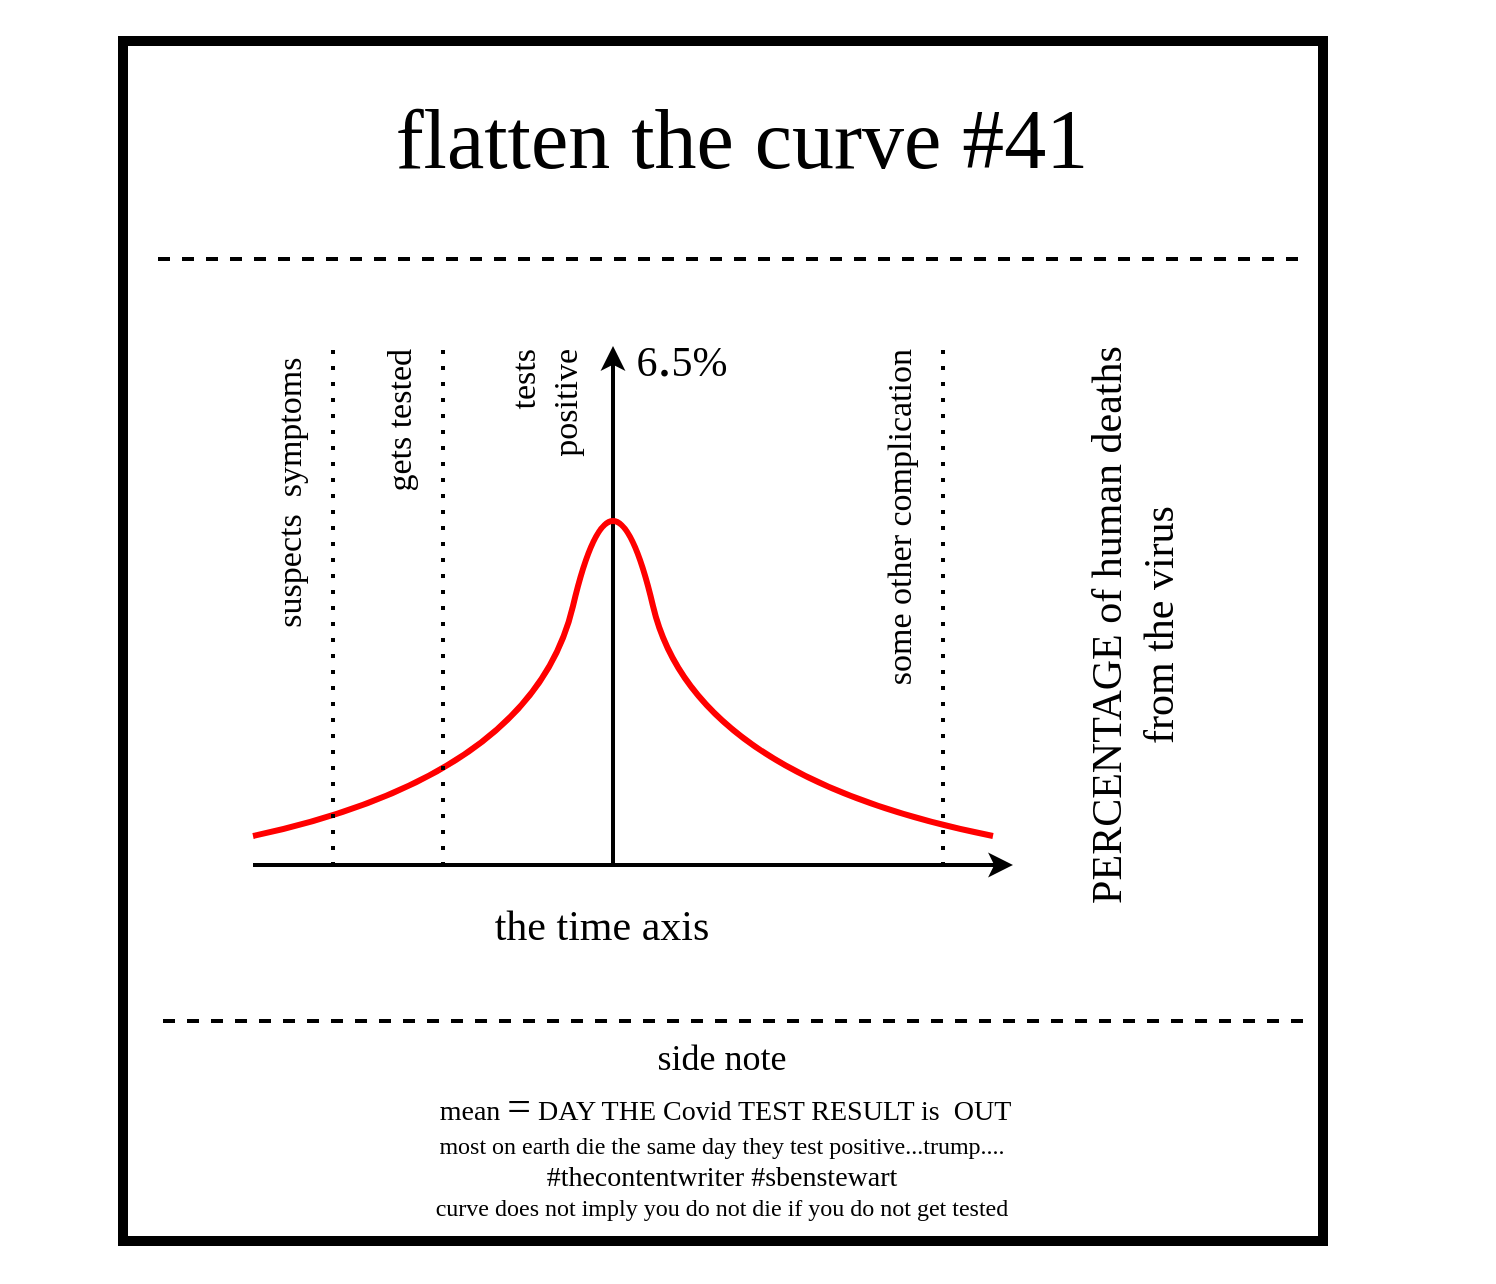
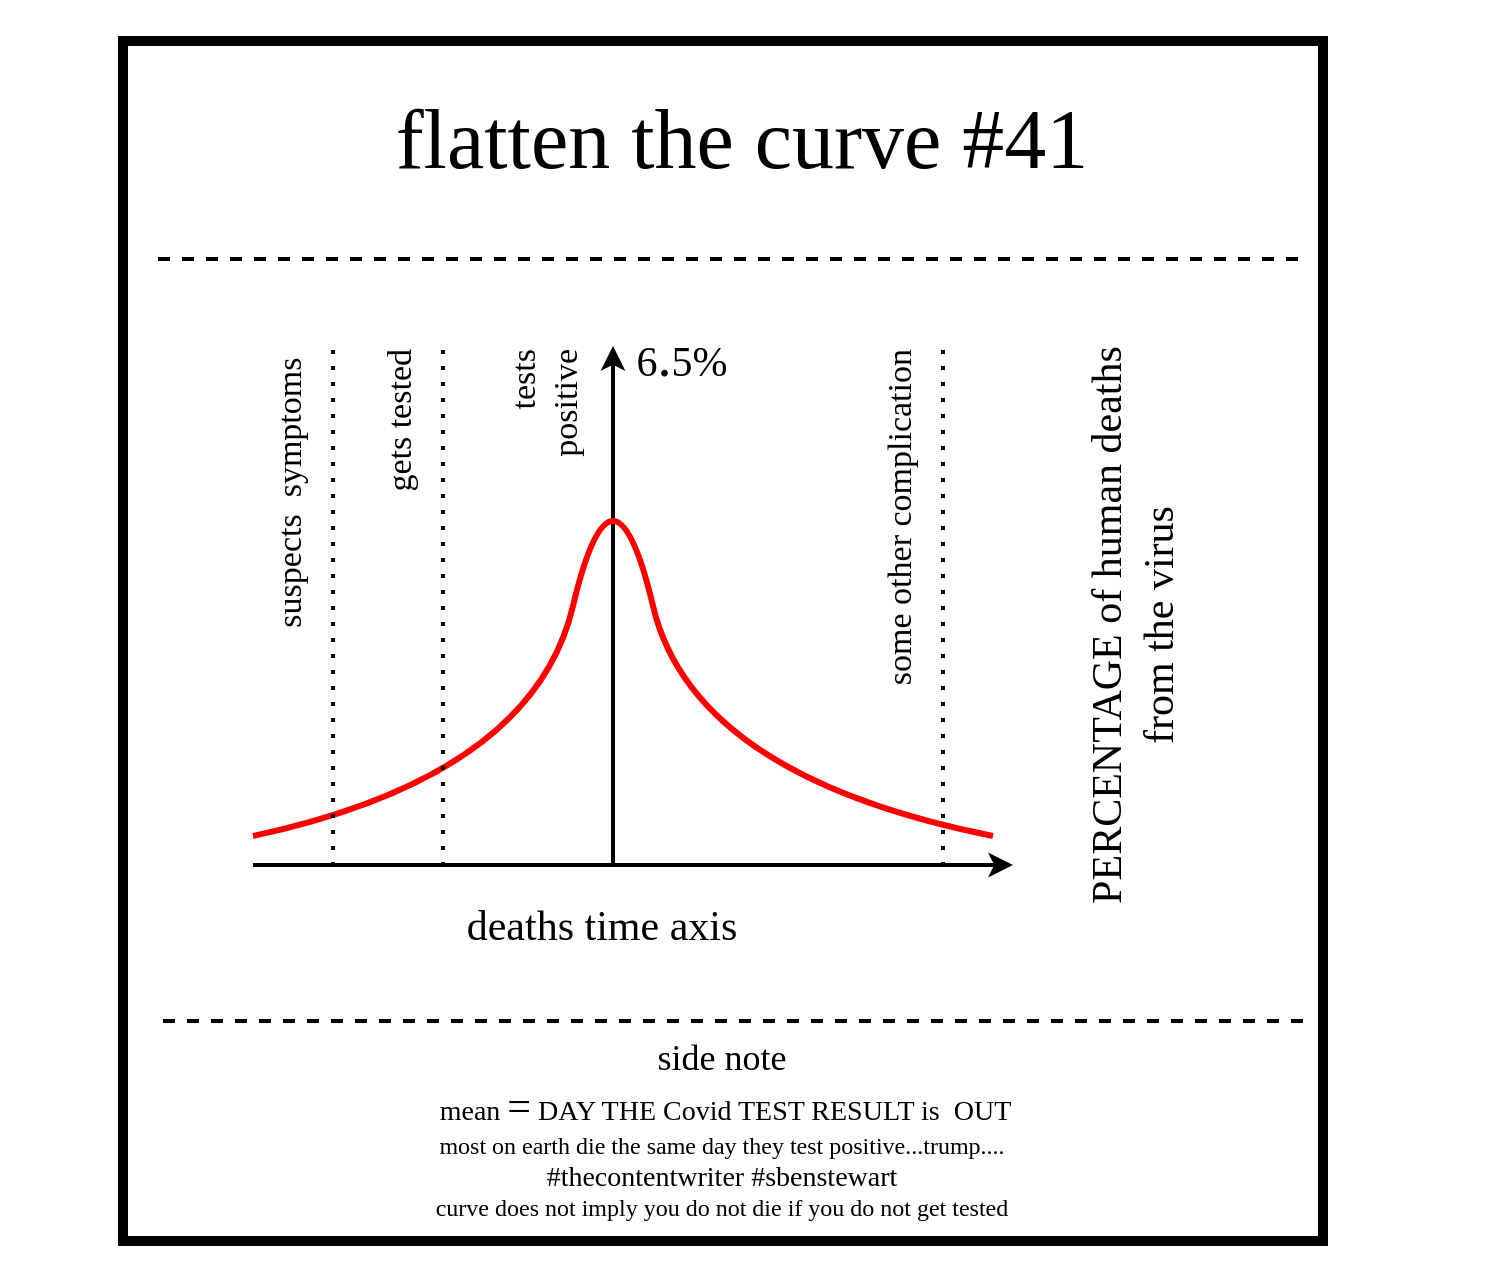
node "the time axis": label "the time axis" -> "deaths time axis"
